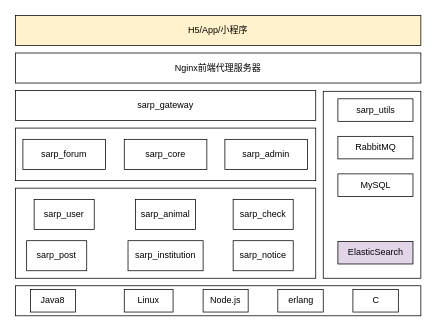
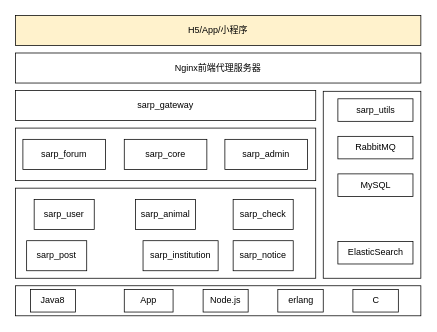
node "ElasticSearch": fillcolor #e1d5e7 -> #ffffff
node "sarp_institution": moved (165, 255) -> (180, 255)
node "Linux": label "Linux" -> "App"
